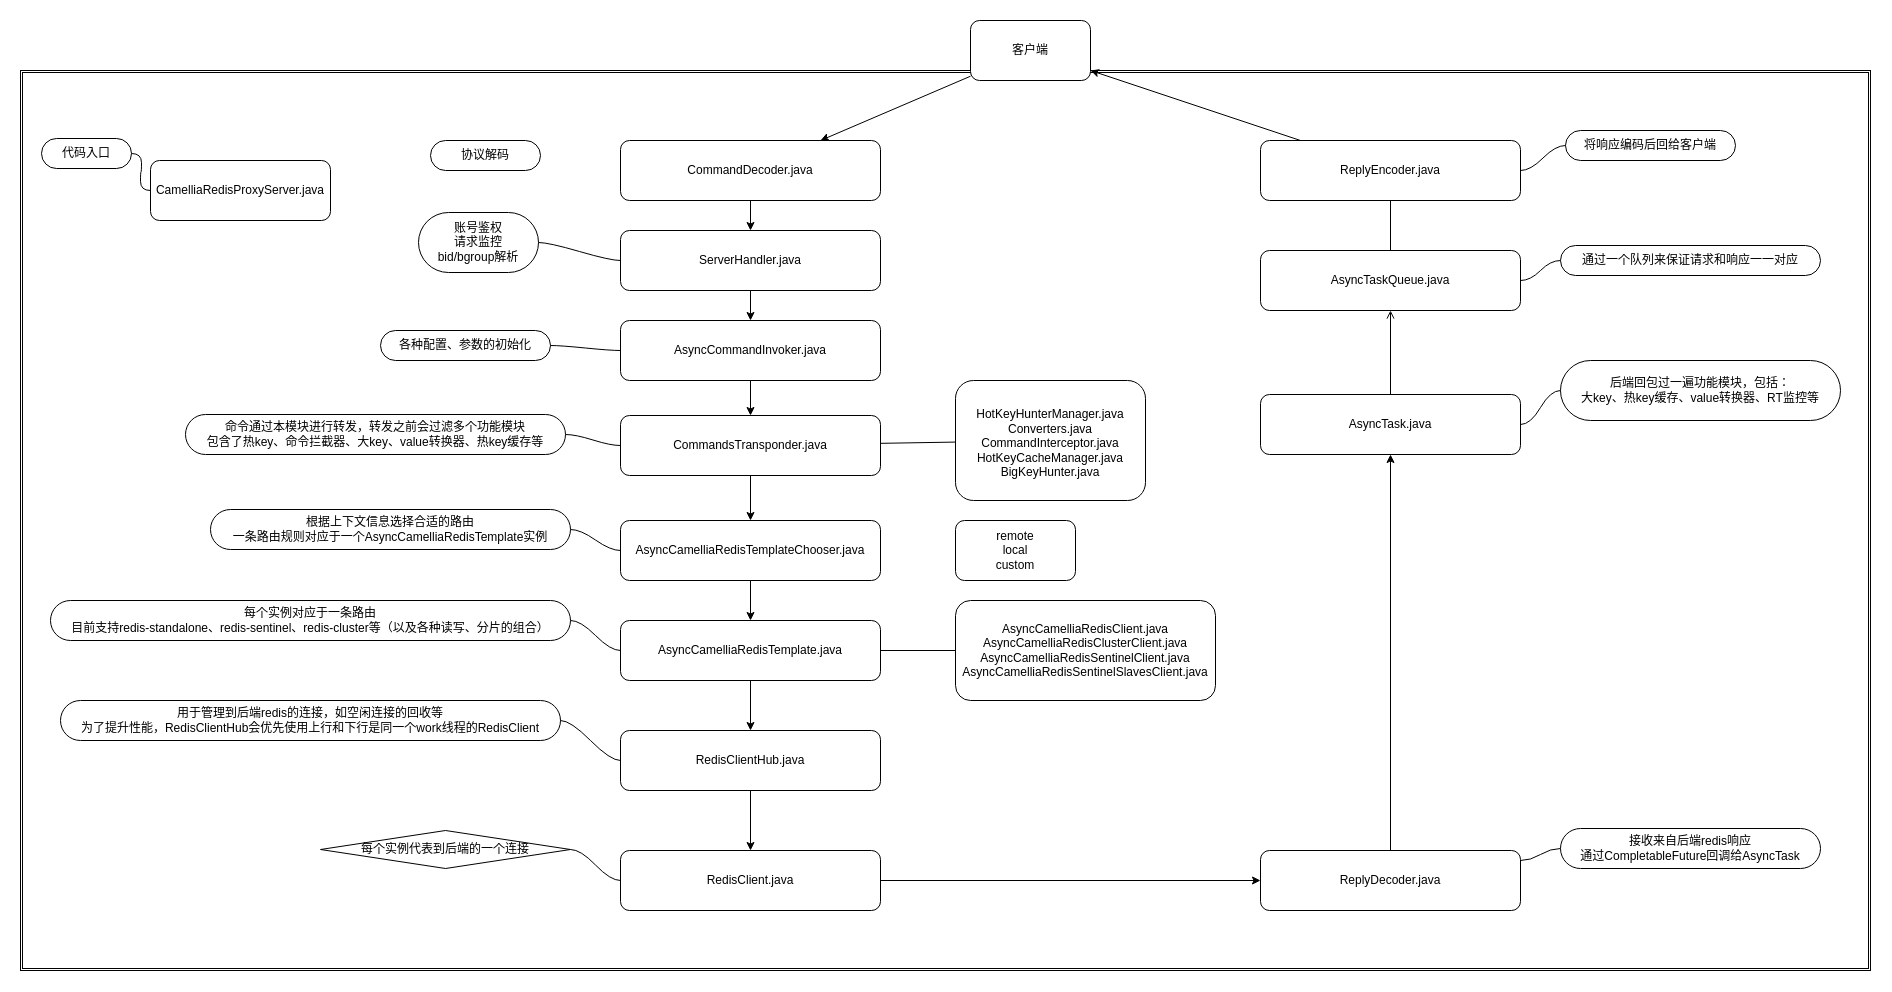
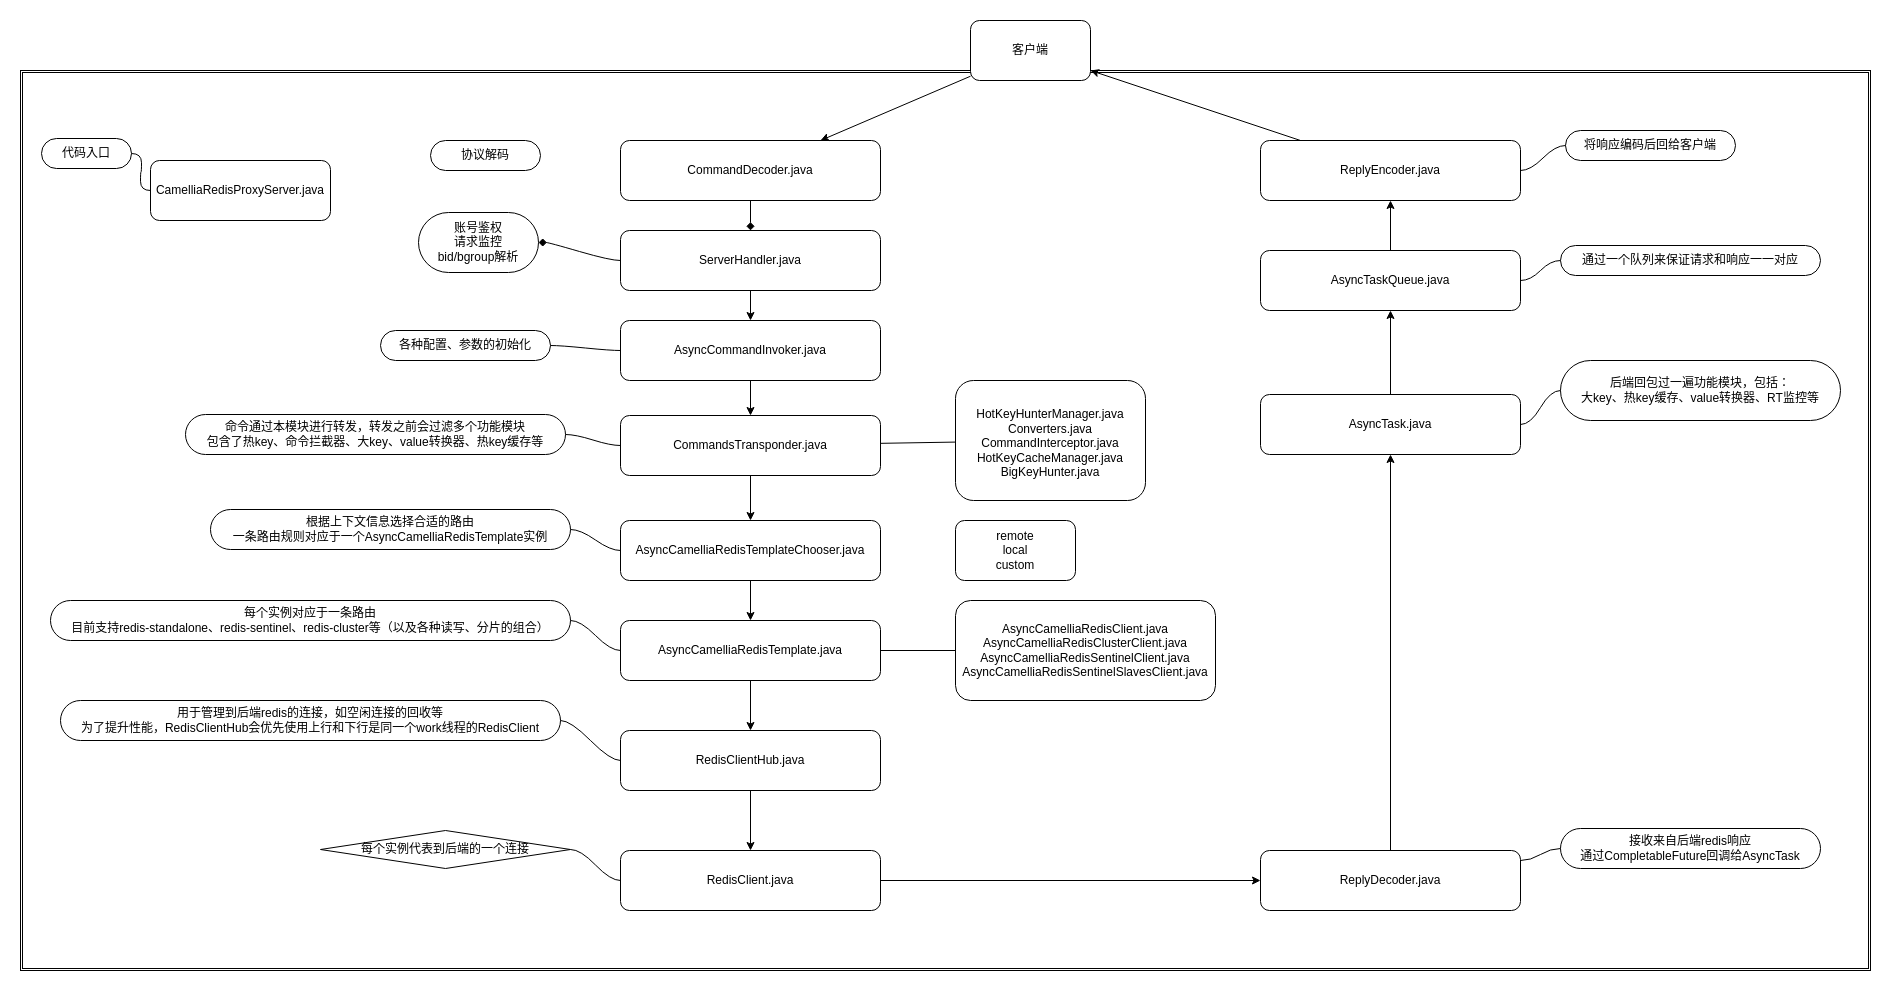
edge "ReplyEncoder.java" -- "AsyncTaskQueue.java": arrowhead none -> classic
edge "CommandDecoder.java" -> "ServerHandler.java": arrowhead classic -> diamond
edge "账号鉴权 请求监控 bid/bgroup解析" -- "ServerHandler.java": arrowhead none -> diamond
edge "AsyncTask.java" -> "AsyncTaskQueue.java": arrowhead open -> classic
